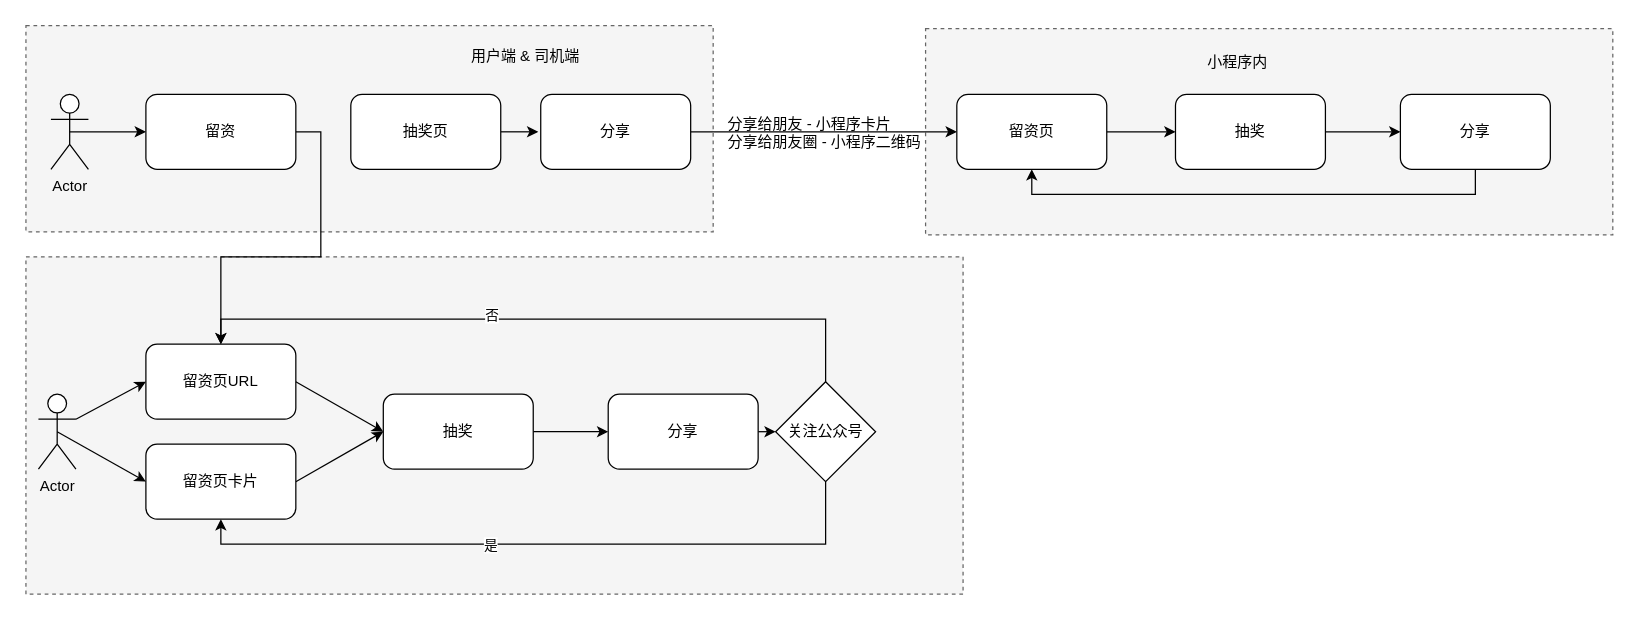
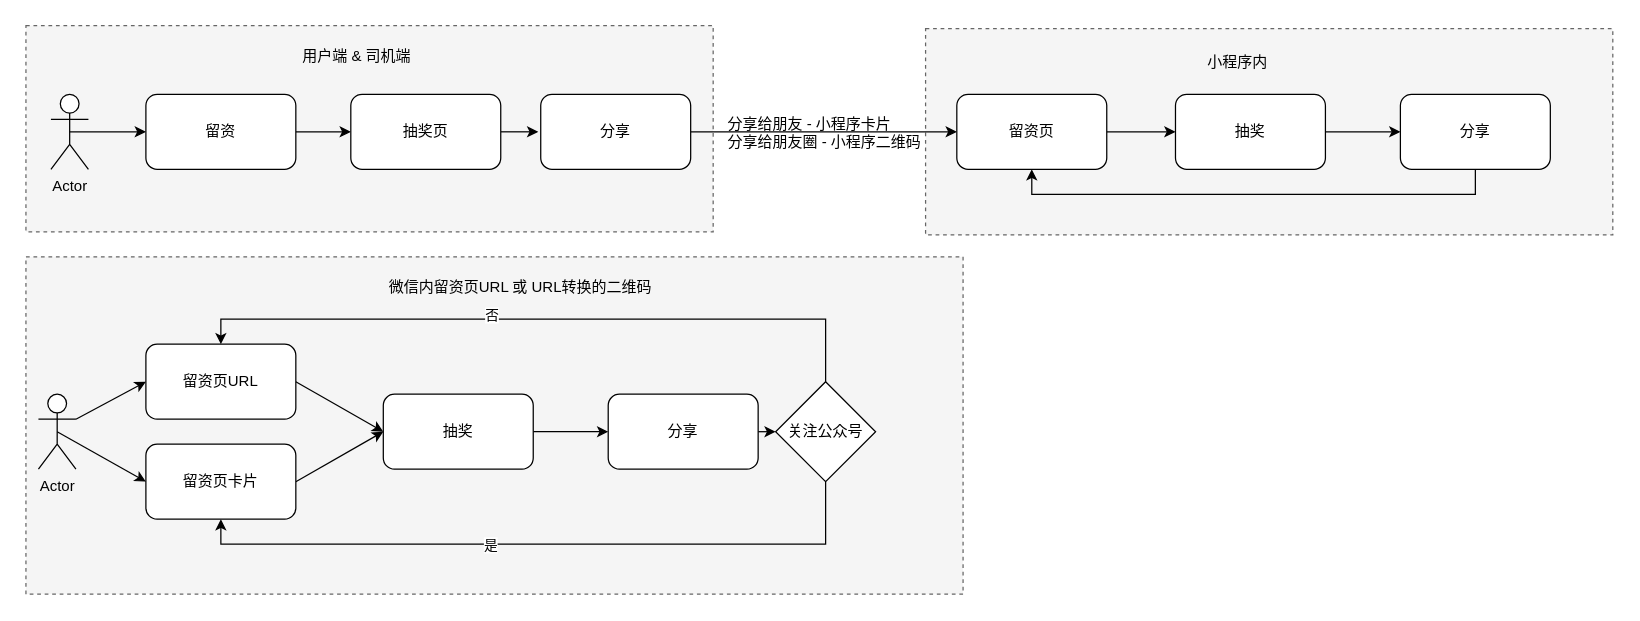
node "用户端 & 司机端": moved (526, 57) -> (357, 57)
edge "留资" -> "留资页URL": now "留资" -> "抽奖页"
node "微信内留资页URL 或 URL转换的二维码": added
